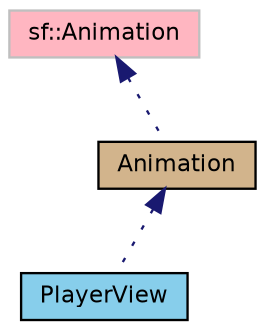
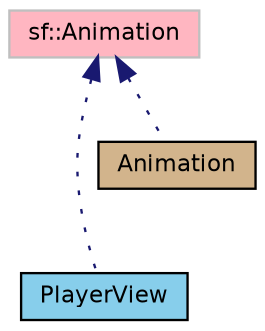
edge "PlayerView" -> "Animation": now "PlayerView" -> "sf::Animation"
